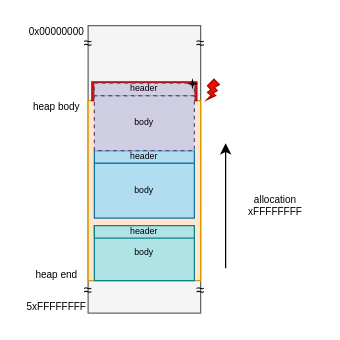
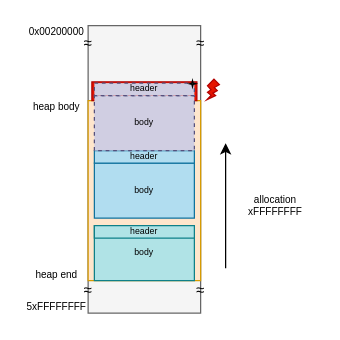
node "0x00000000": label "0x00000000" -> "0x00200000"
